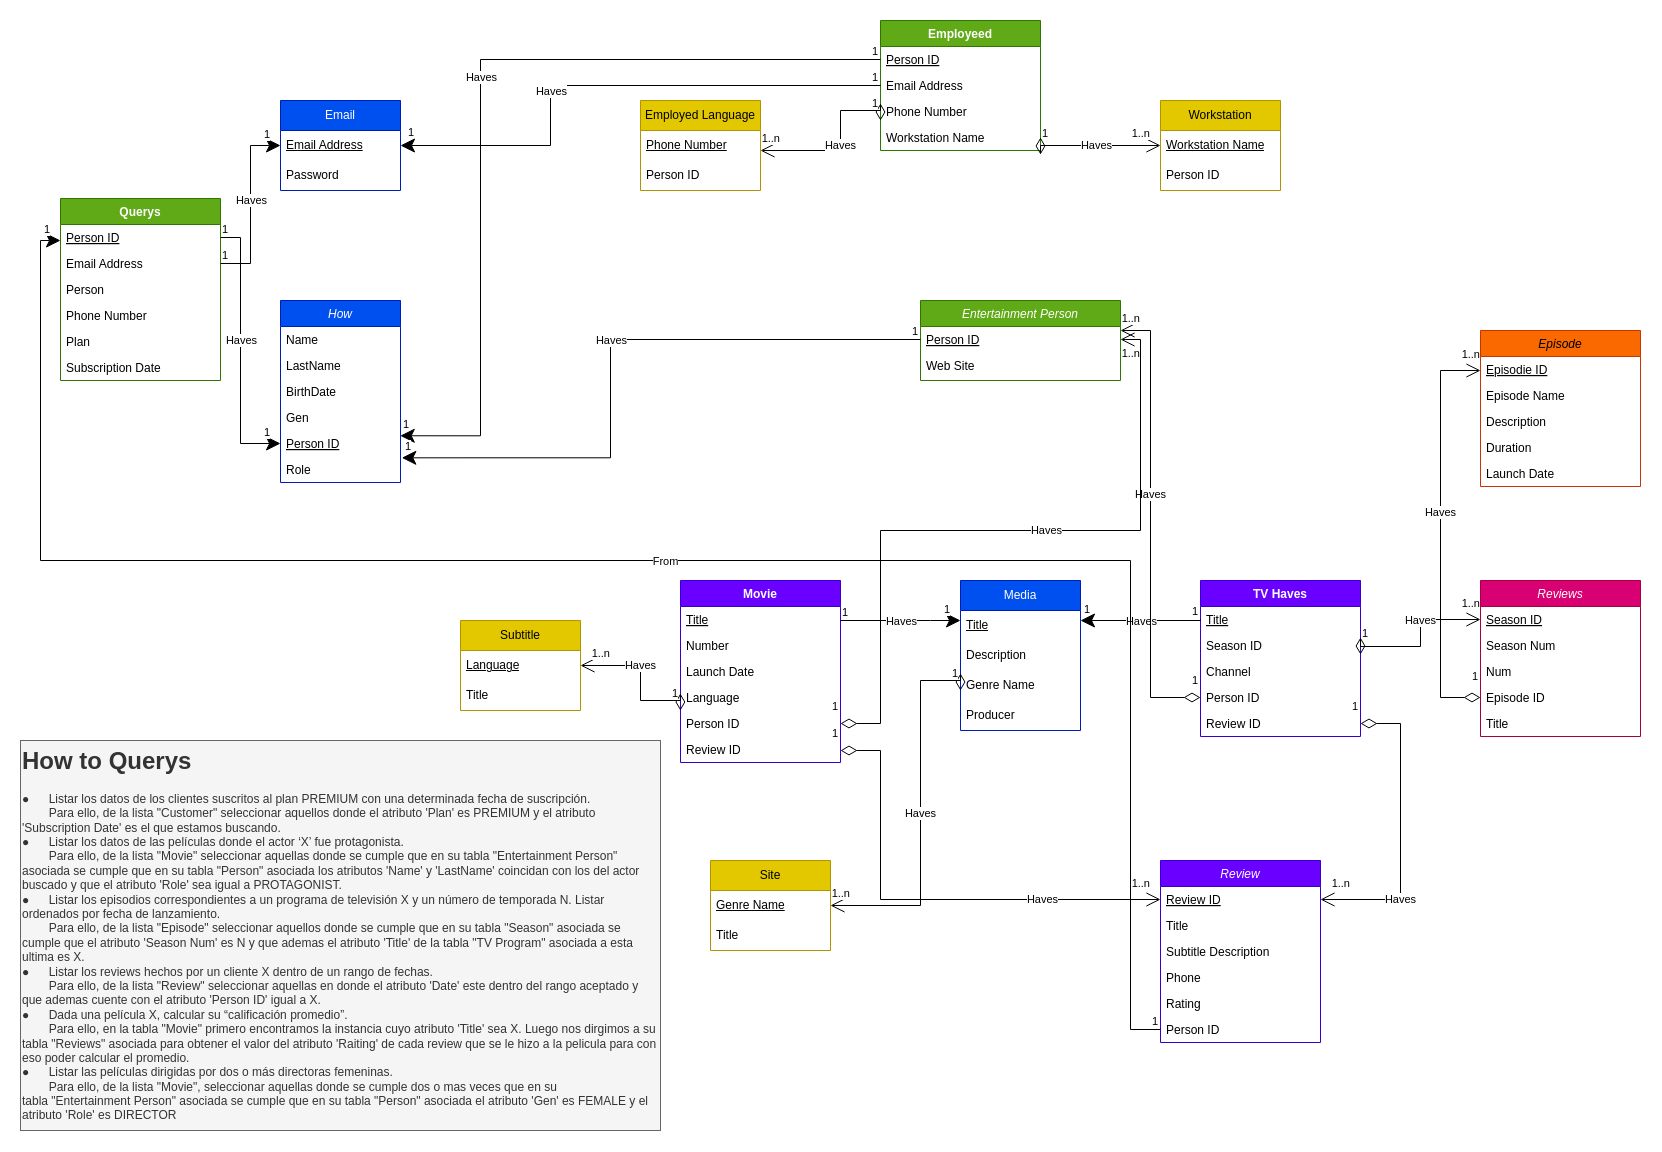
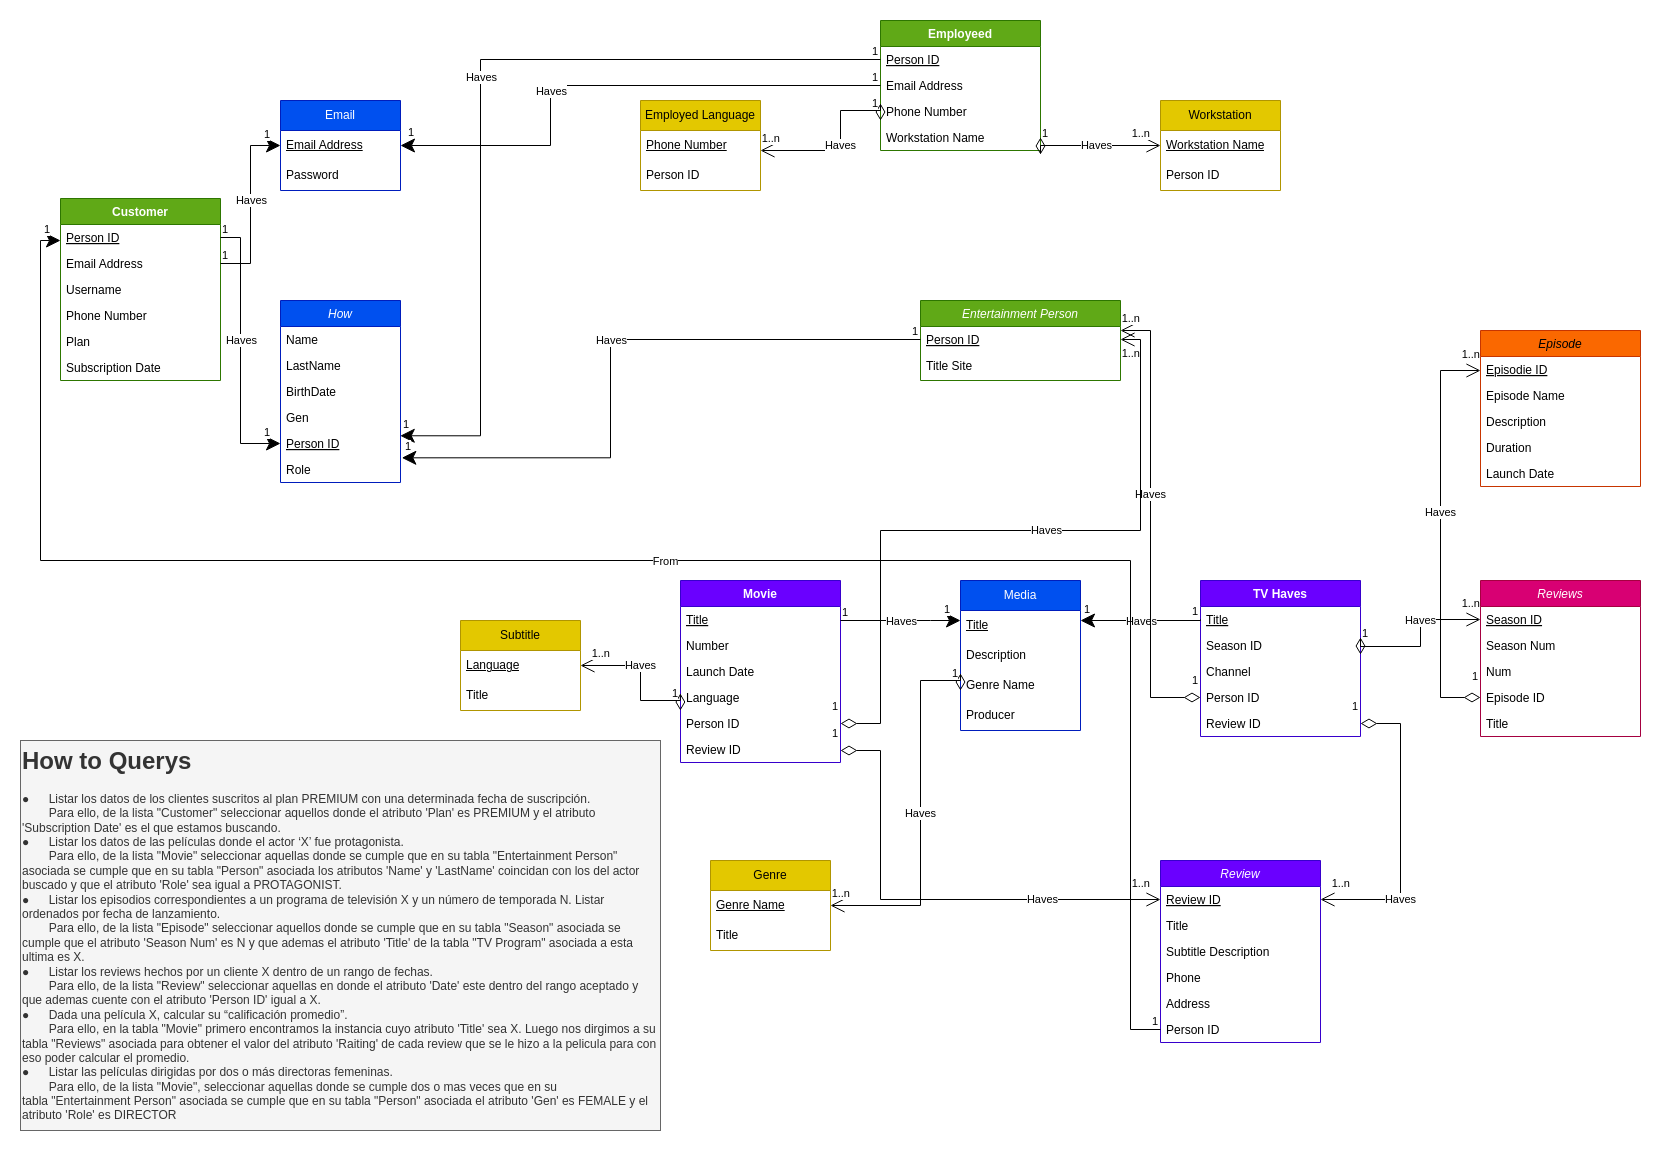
node "Querys": label "Querys" -> "Customer"
node "Person": label "Person" -> "Username"
node "Web Site": label "Web Site" -> "Title Site"
node "Site": label "Site" -> "Genre"
node "Rating": label "Rating" -> "Address"
